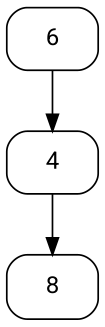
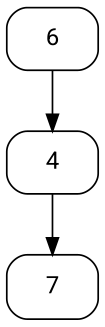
node "8": label "8" -> "7"
